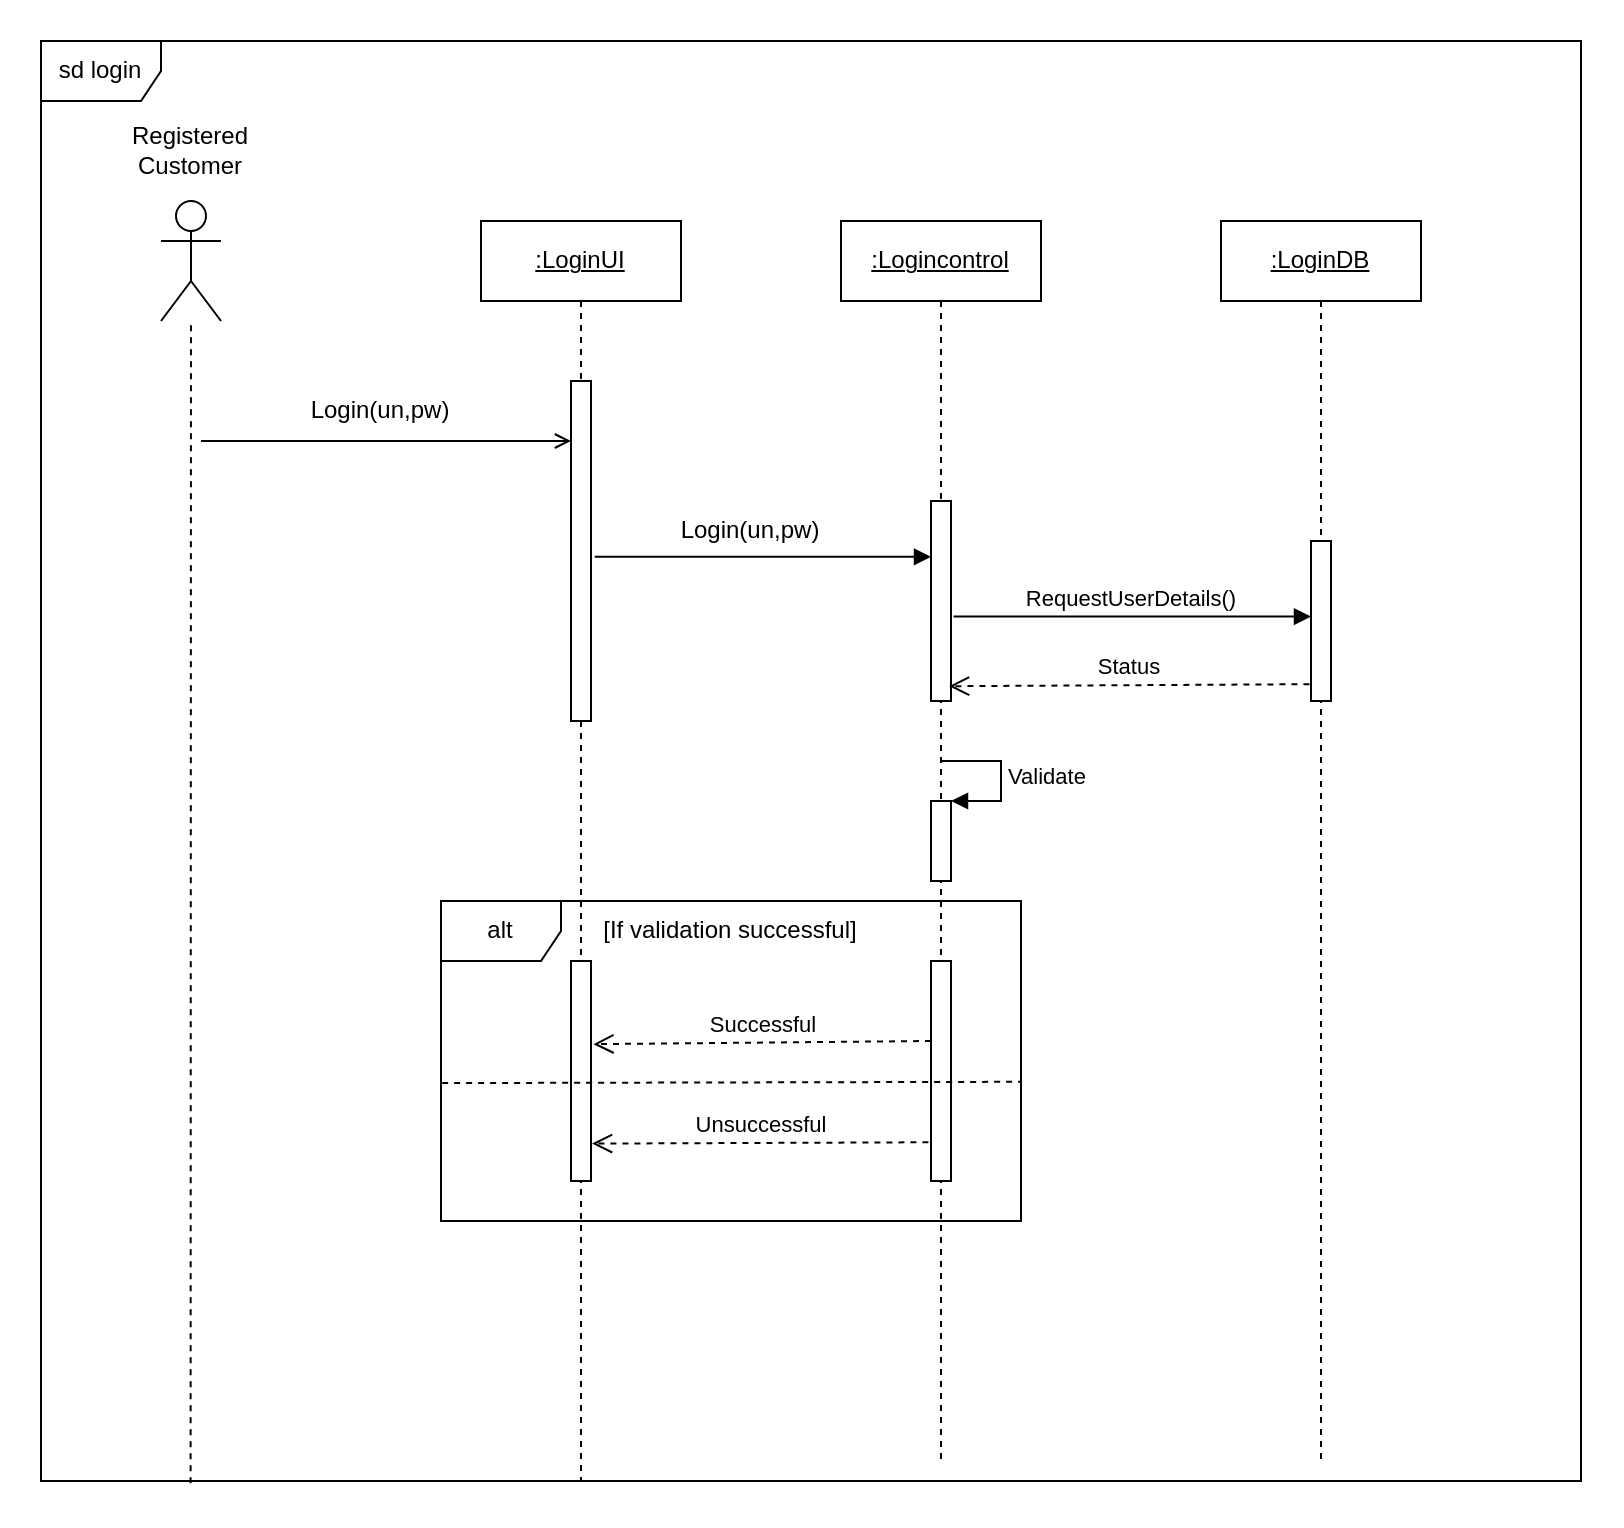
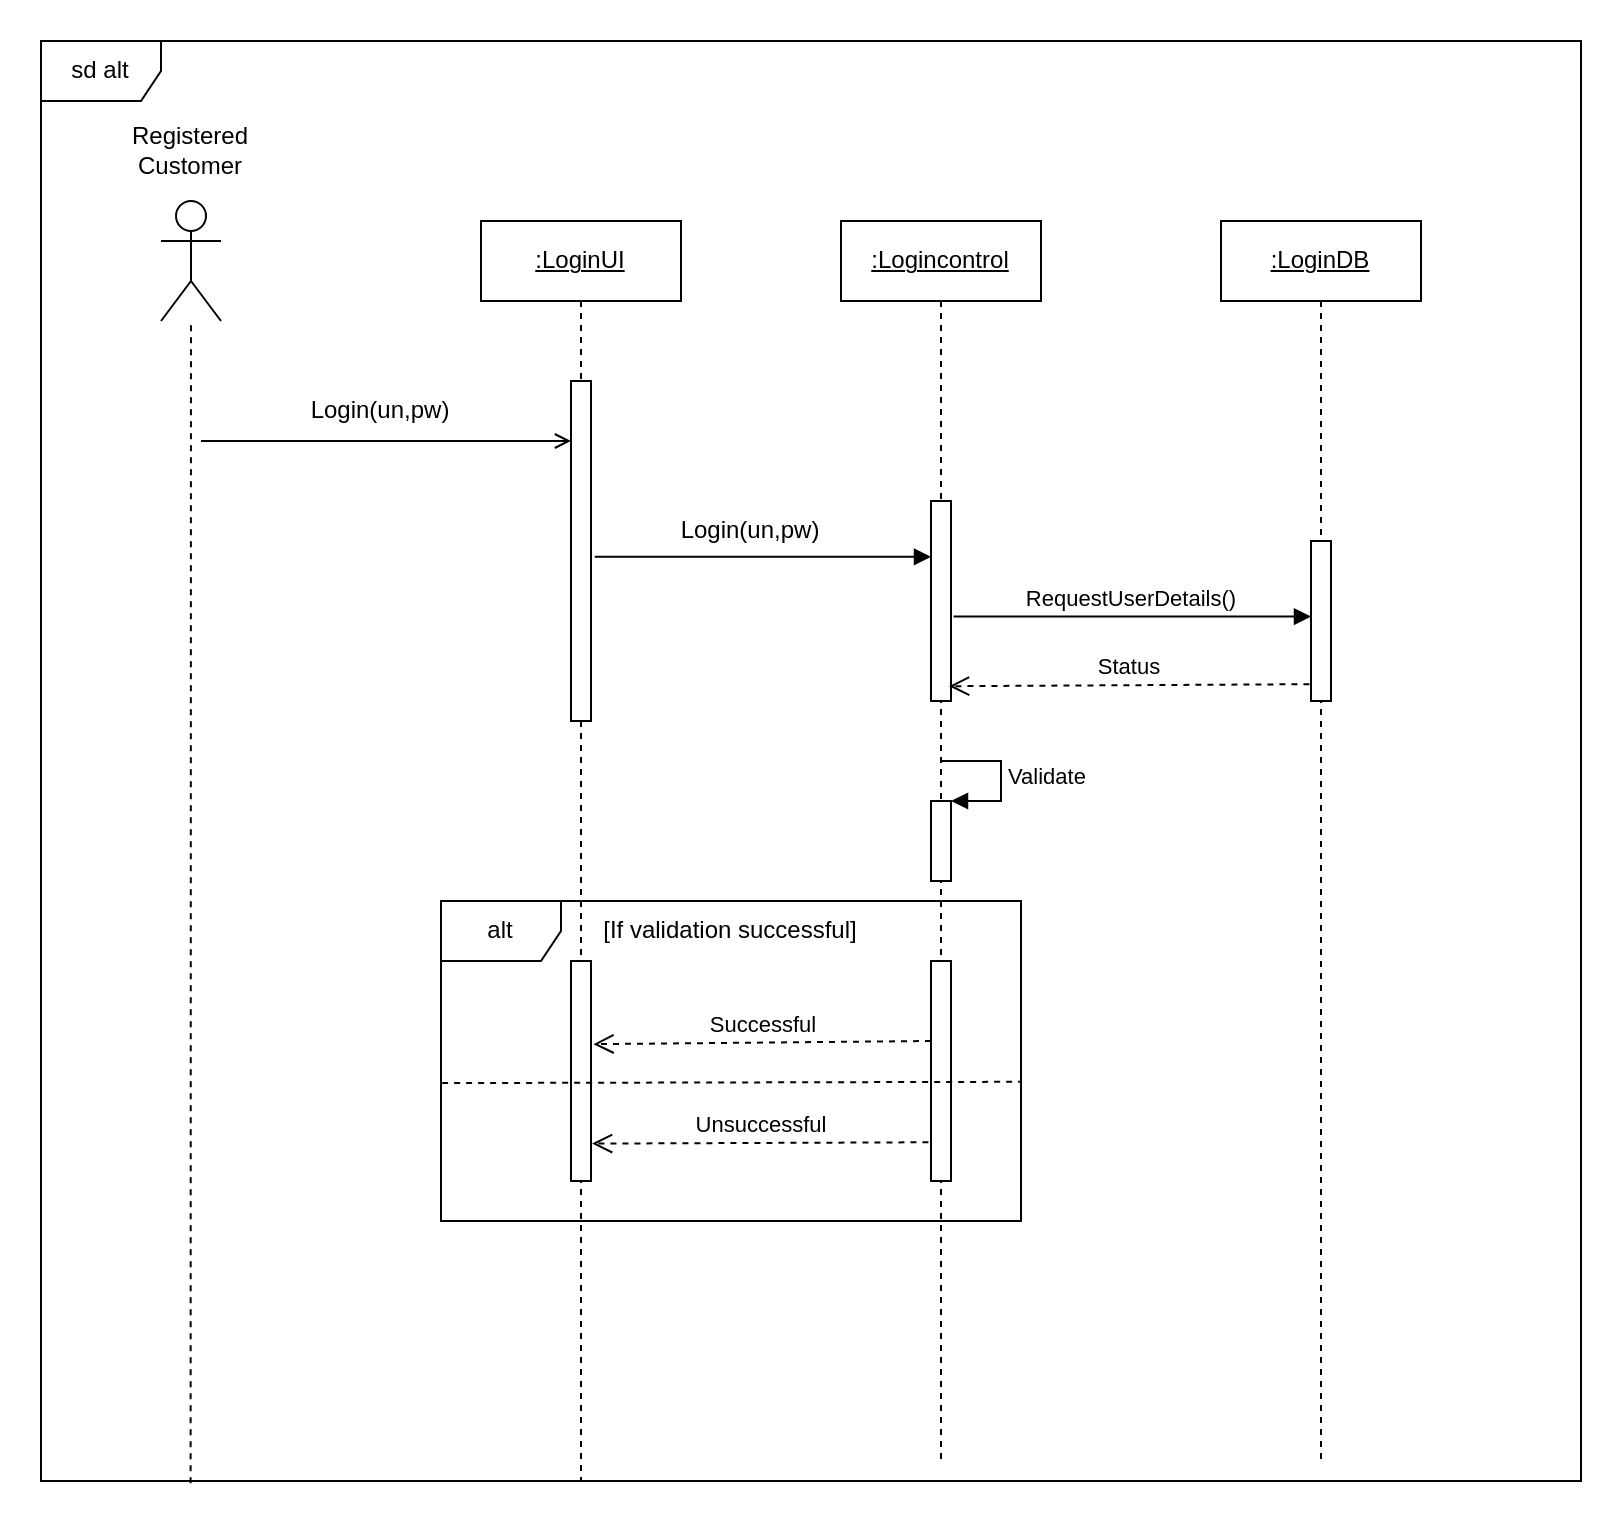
node "sd login": label "sd login" -> "sd alt"
